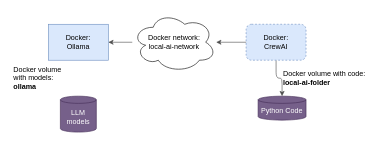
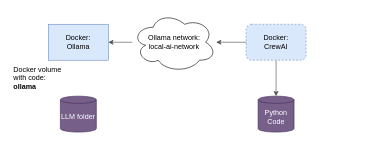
node "Docker network: local-ai-network": label "Docker network: local-ai-network" -> "Ollama network: local-ai-network"
node "Docker volume with models: ollama": label "Docker volume with models: ollama" -> "Docker volume with code: ollama"
node "Docker volume with code: local-ai-folder": removed
node "Python Code": size 48x24 -> 36x36
node "LLM models": label "LLM models" -> "LLM folder"
